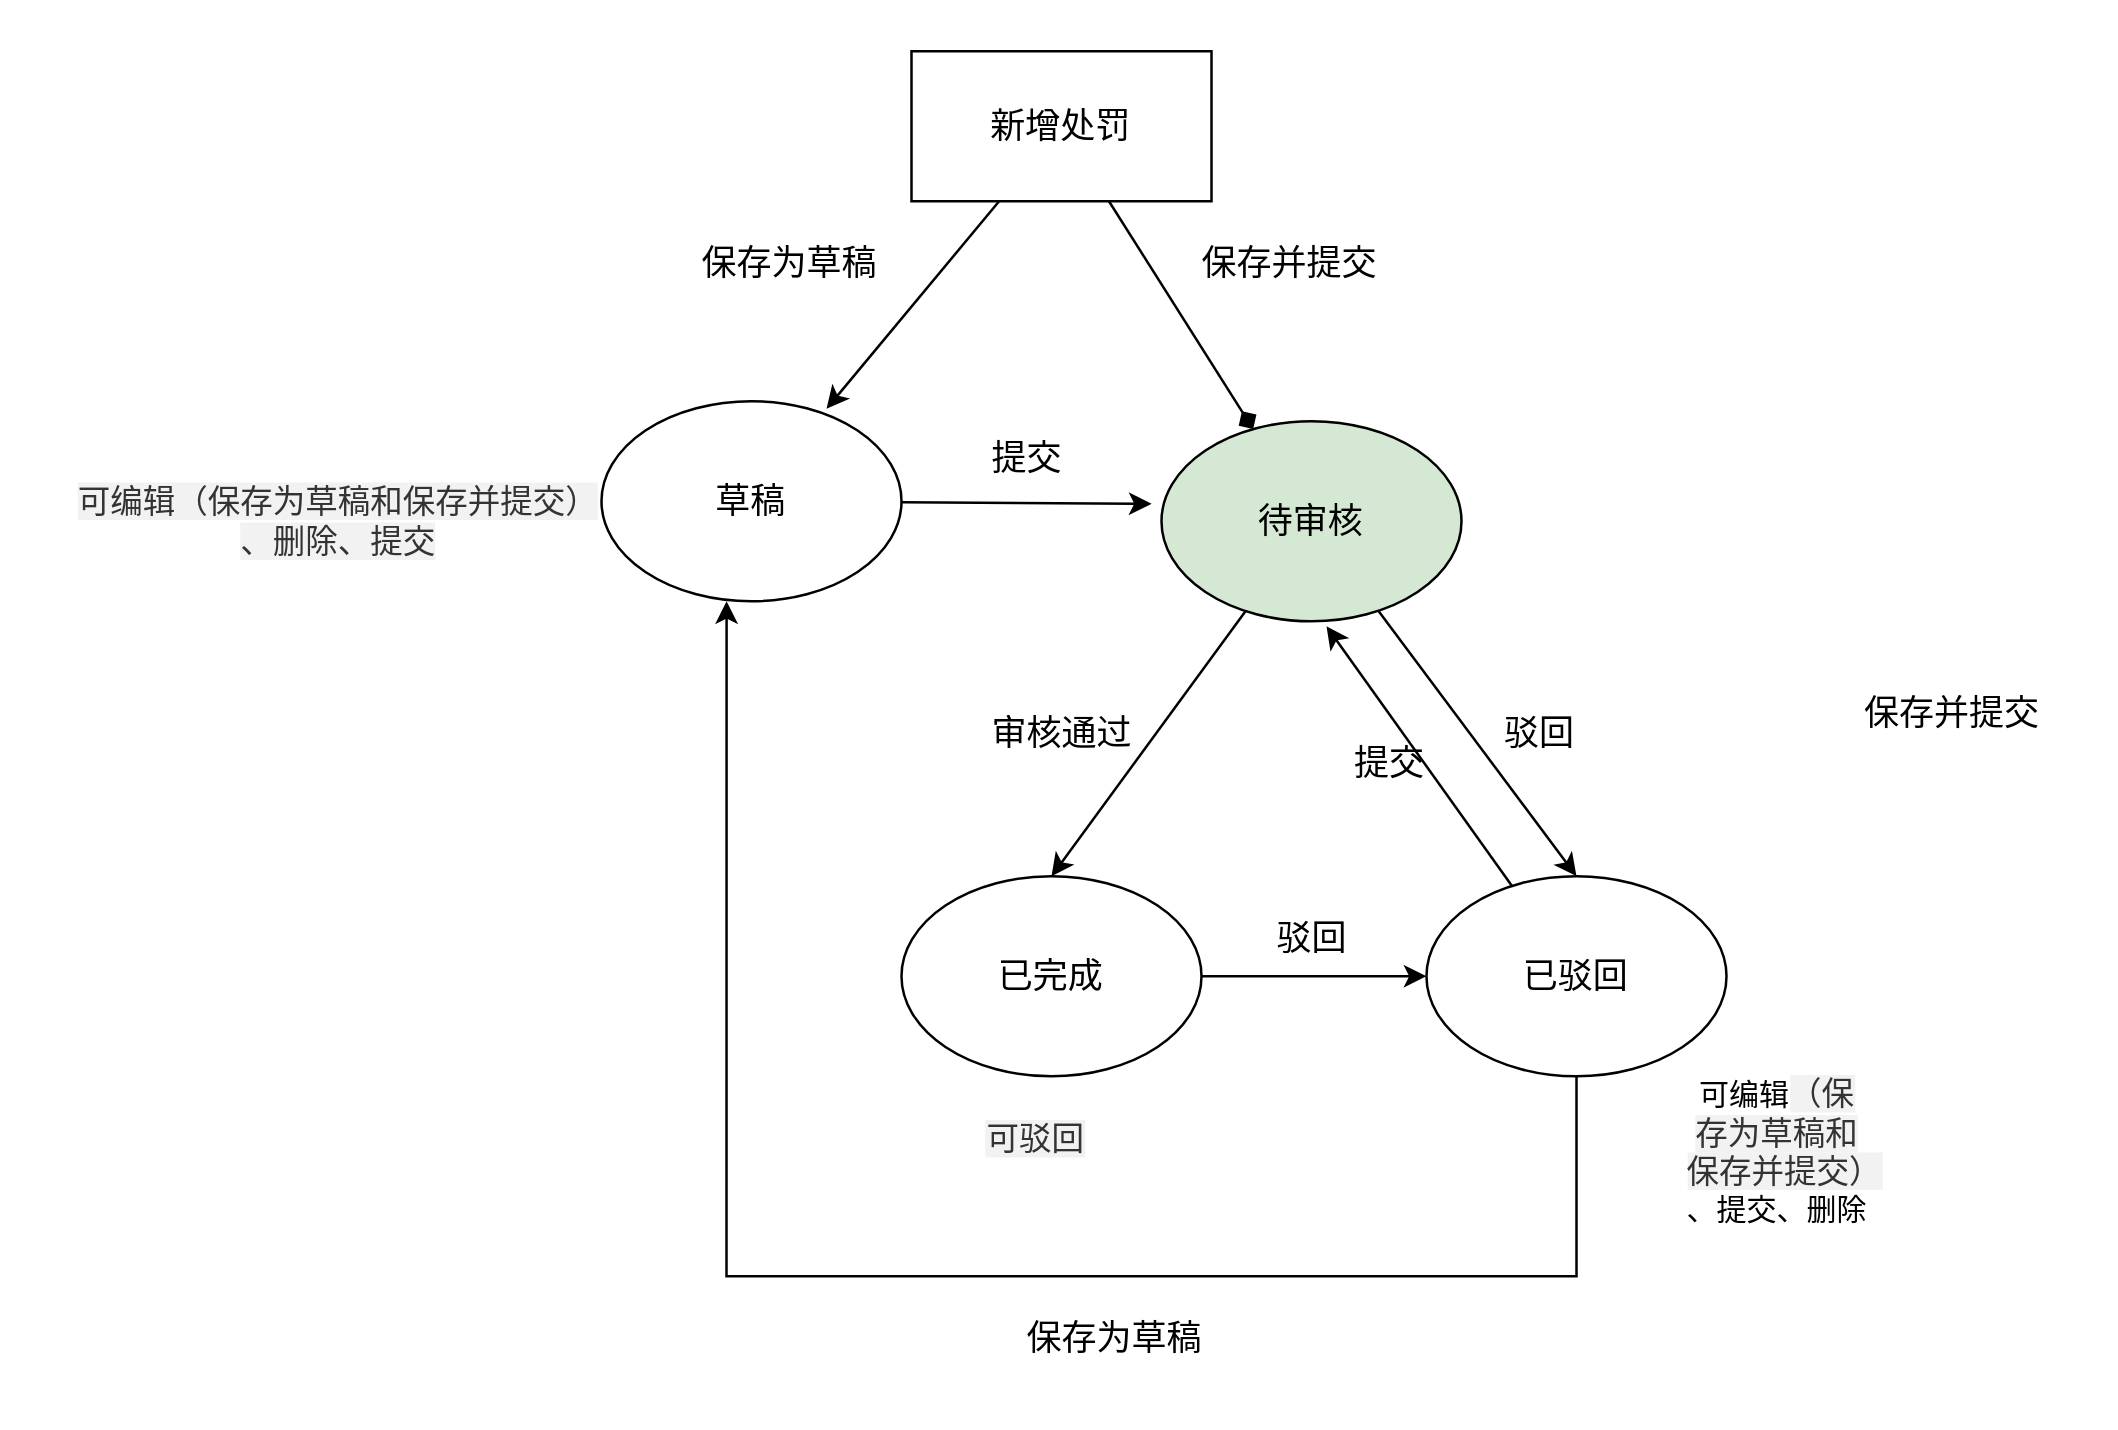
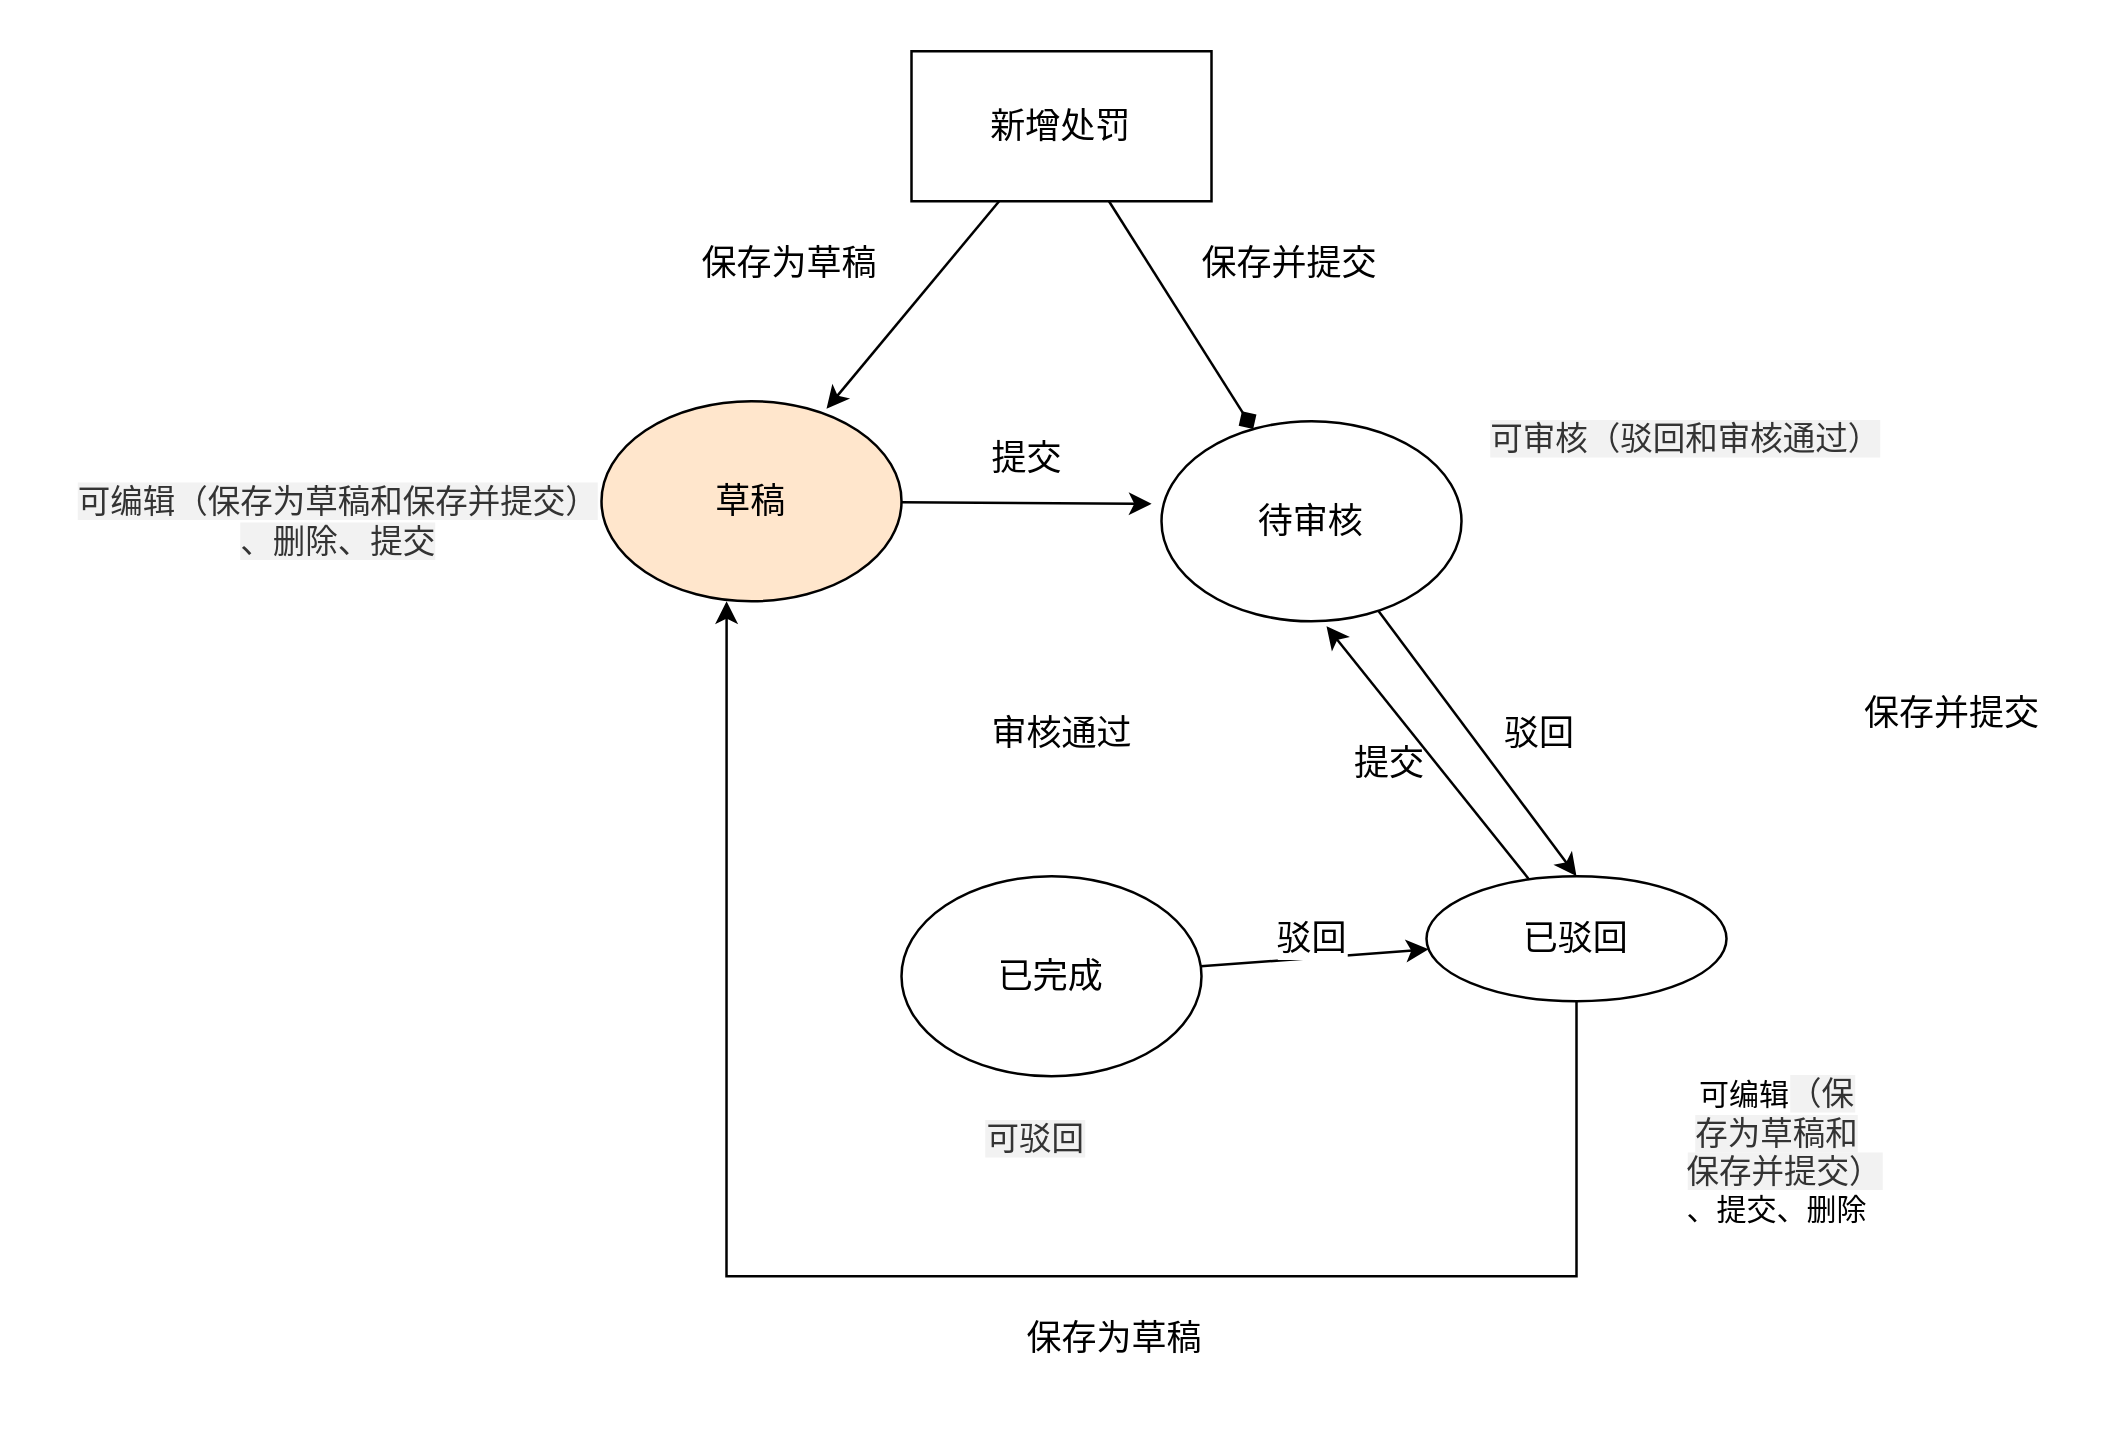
node "可审核（驳回和审核通过）": added
node "草稿": fillcolor #ffffff -> #ffe6cc
node "待审核": fillcolor #d5e8d4 -> #ffffff
edge "待审核" -> "已完成": removed
node "已驳回": size 300x200 -> 300x125
